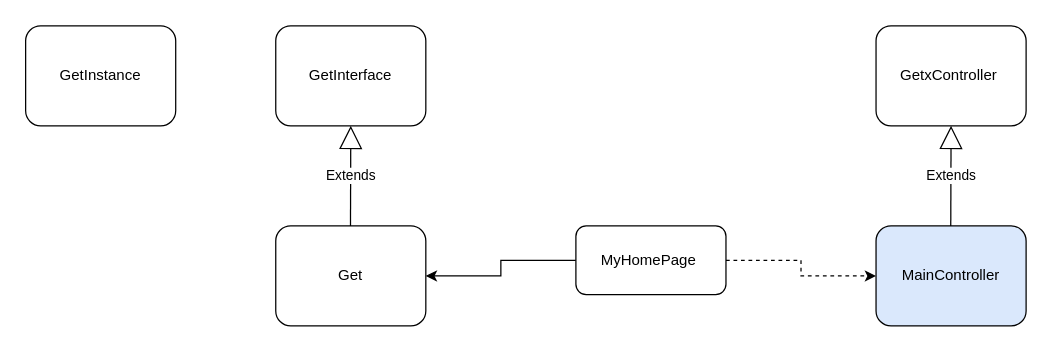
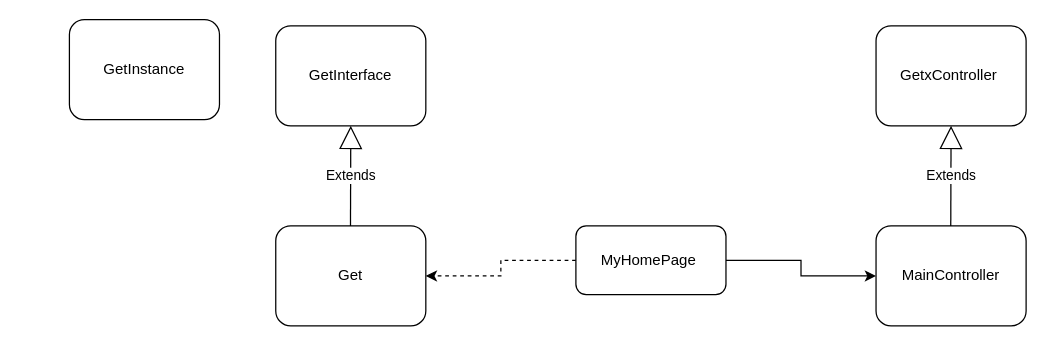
node "GetInstance": moved (101, 76) -> (144, 69)
edge "MyHomePage" -> "MainController": style dashed -> solid
edge "MyHomePage" -> "Get": style solid -> dashed
node "MainController": fillcolor #dae8fc -> #ffffff
